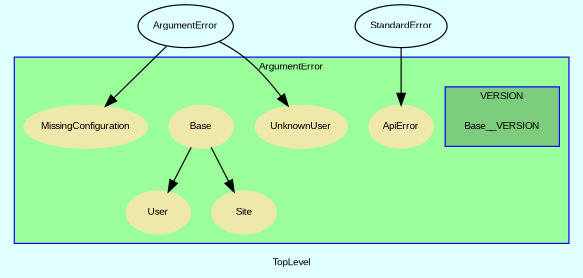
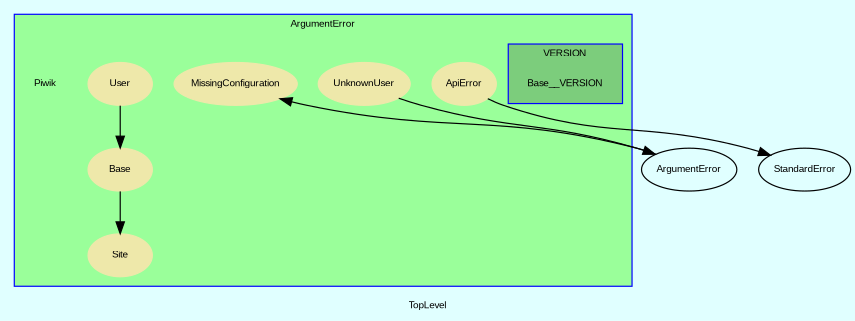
edge "ArgumentError" -> "UnknownUser": reversed
edge "StandardError" -> "ApiError": reversed
node "Piwik": added
edge "Base" -> "User": reversed
